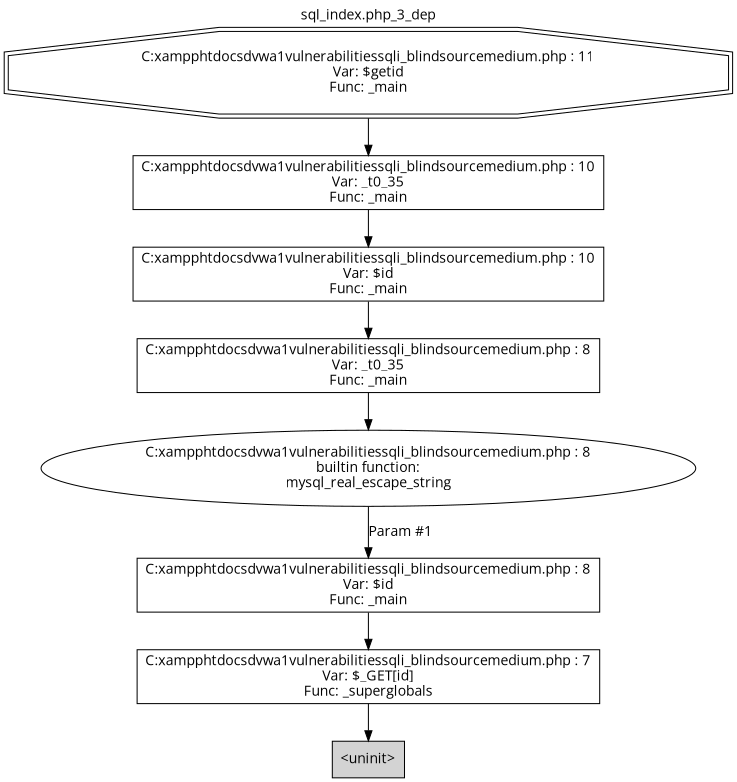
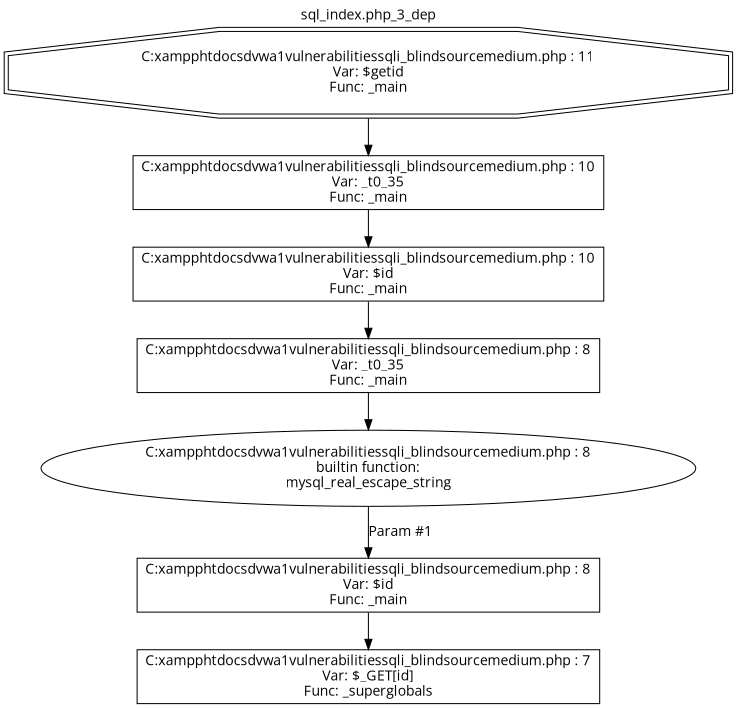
node "<uninit>": removed
